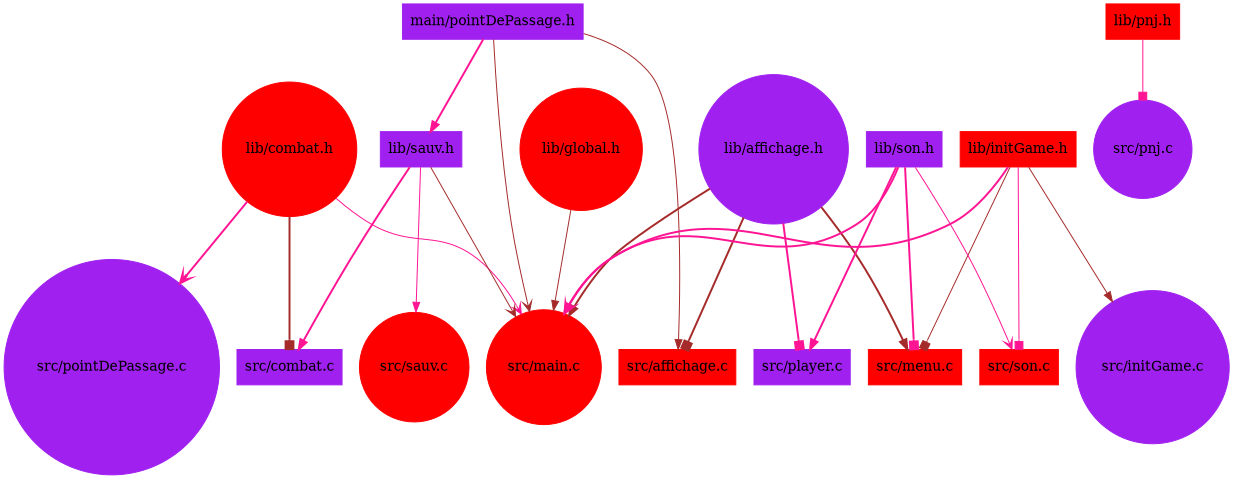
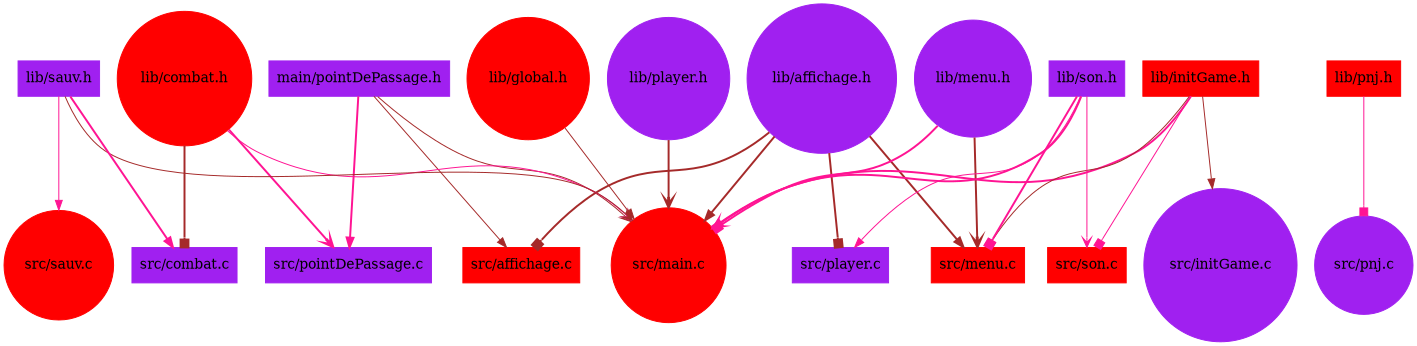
node "lib/player.h": added
node "lib/menu.h": added
edge "main/pointDePassage.h" -> "lib/sauv.h": now "main/pointDePassage.h" -> "src/pointDePassage.c"
edge "lib/son.h" -> "src/player.c": style bold -> solid
edge "lib/affichage.h" -> "src/player.c": color deeppink -> brown
node "src/pointDePassage.c": shape circle -> box
